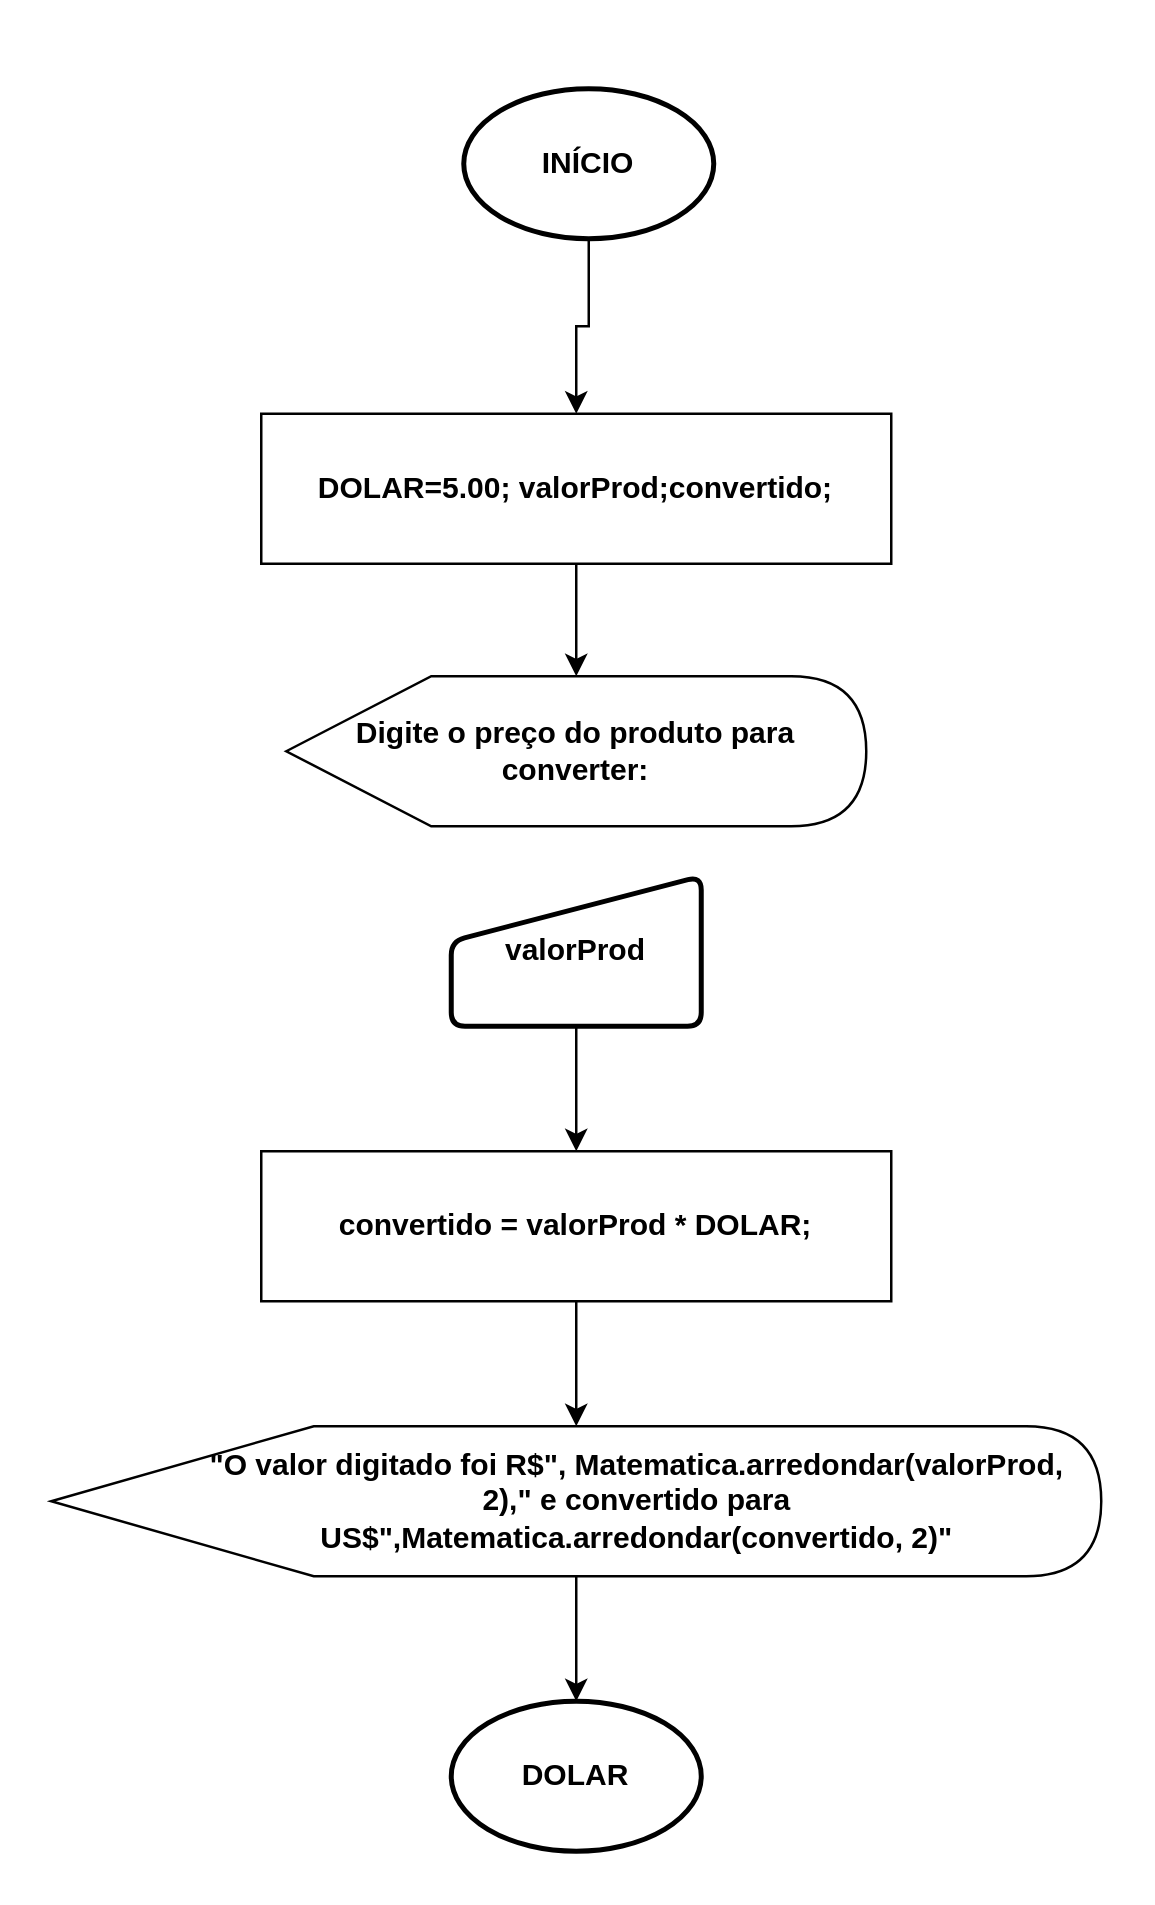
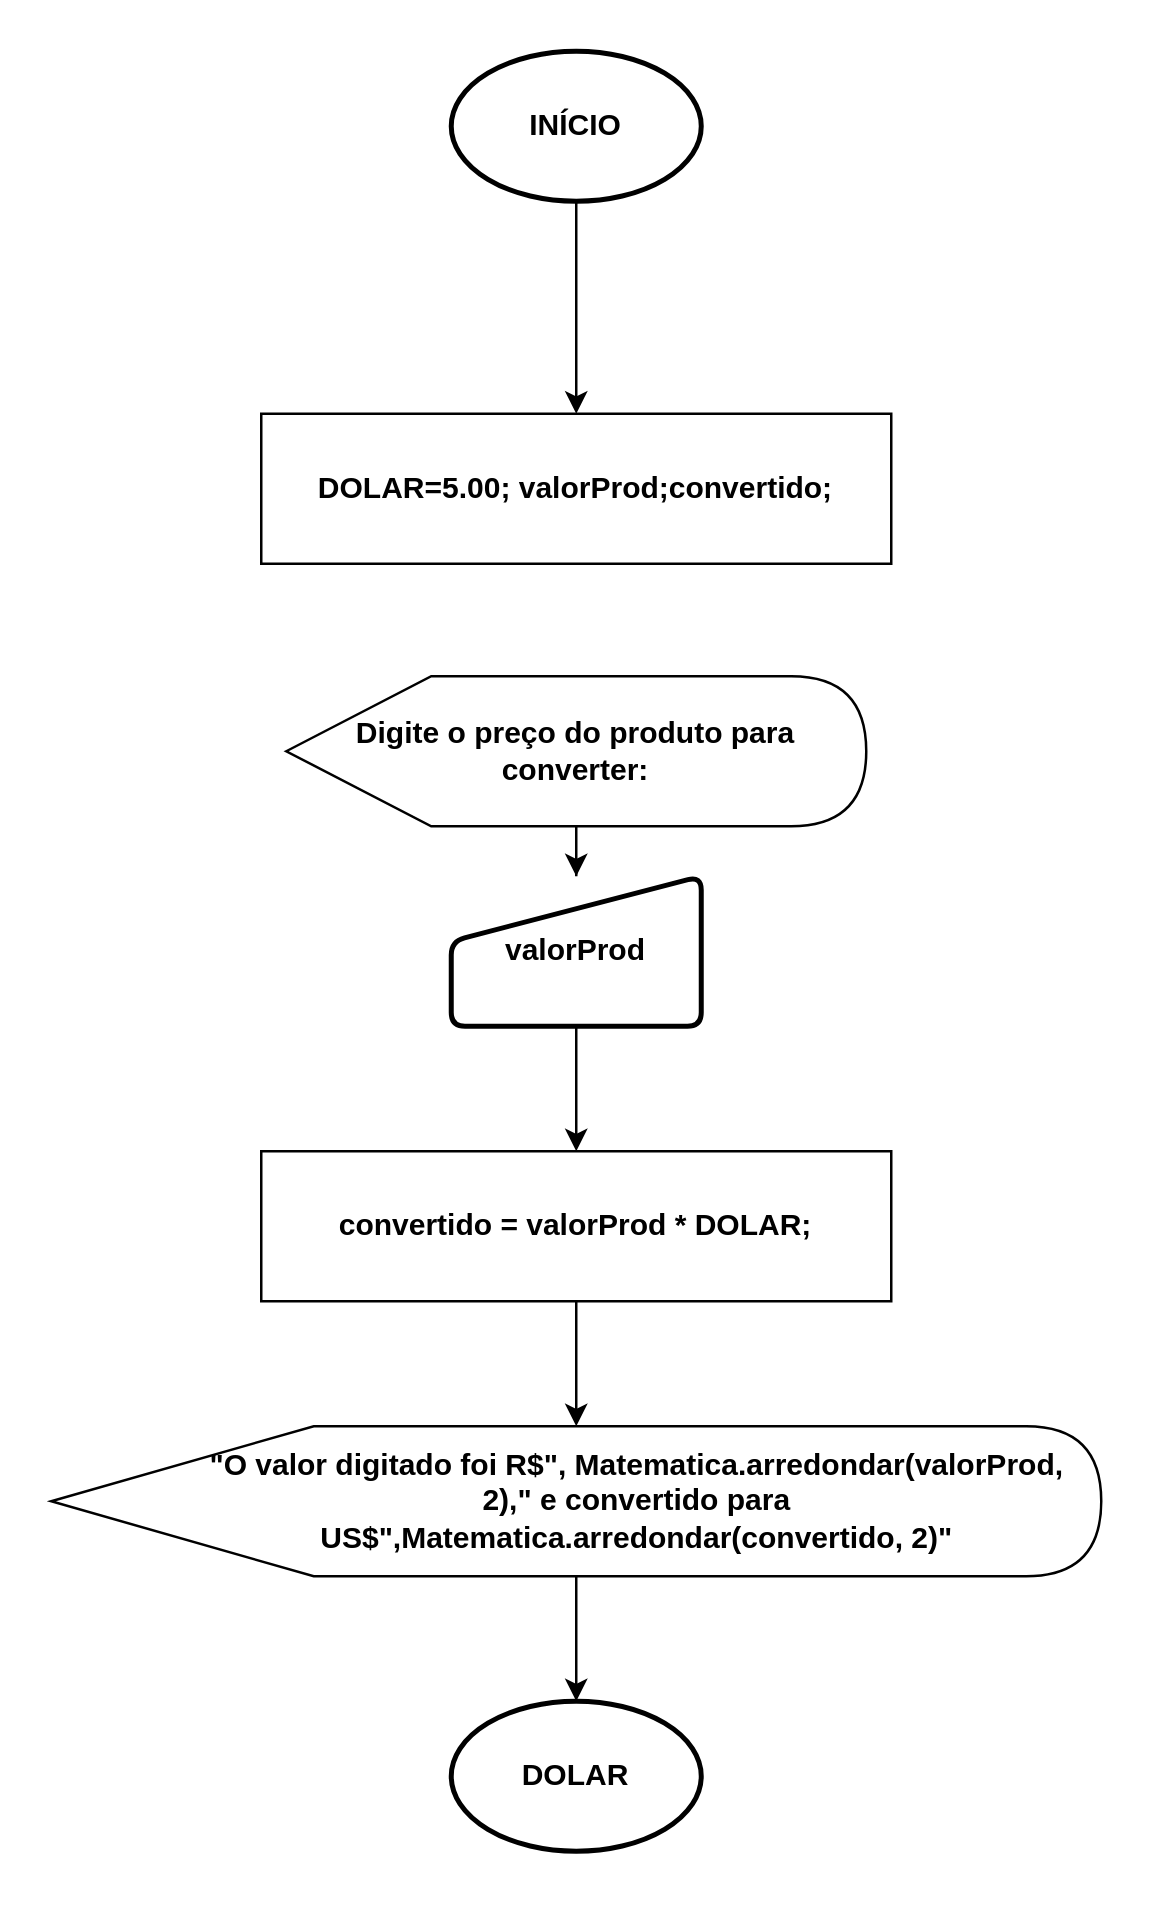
node "INÍCIO": moved (589, 164) -> (576, 126)
edge "DOLAR=5.00; valorProd;convertido;" -> "Digite o preço do produto para converter:": removed
edge "Digite o preço do produto para converter:" -> "valorProd": added
